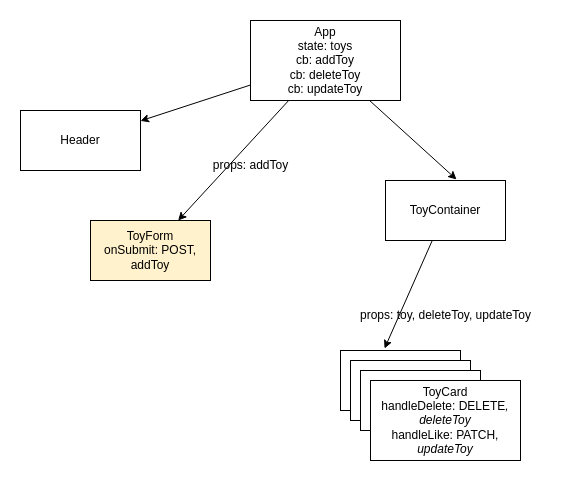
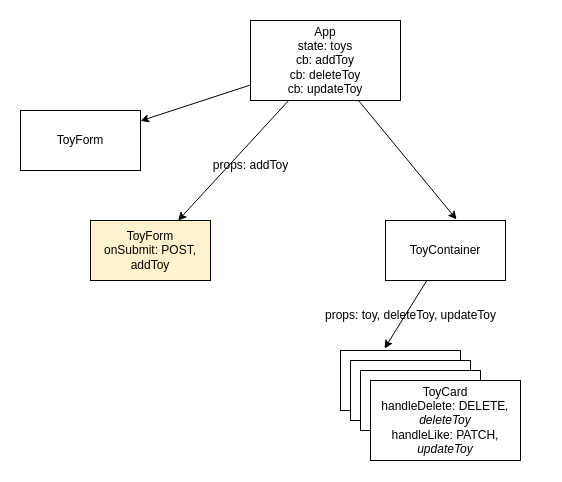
node "Header": label "Header" -> "ToyForm"
node "ToyContainer": moved (446, 211) -> (446, 251)
node "props: toy, deleteToy, updateToy": moved (446, 316) -> (411, 316)
